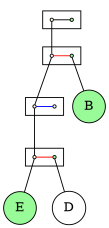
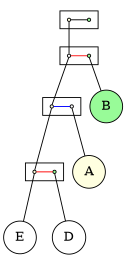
node "A": added
node "E": fillcolor palegreen -> white
